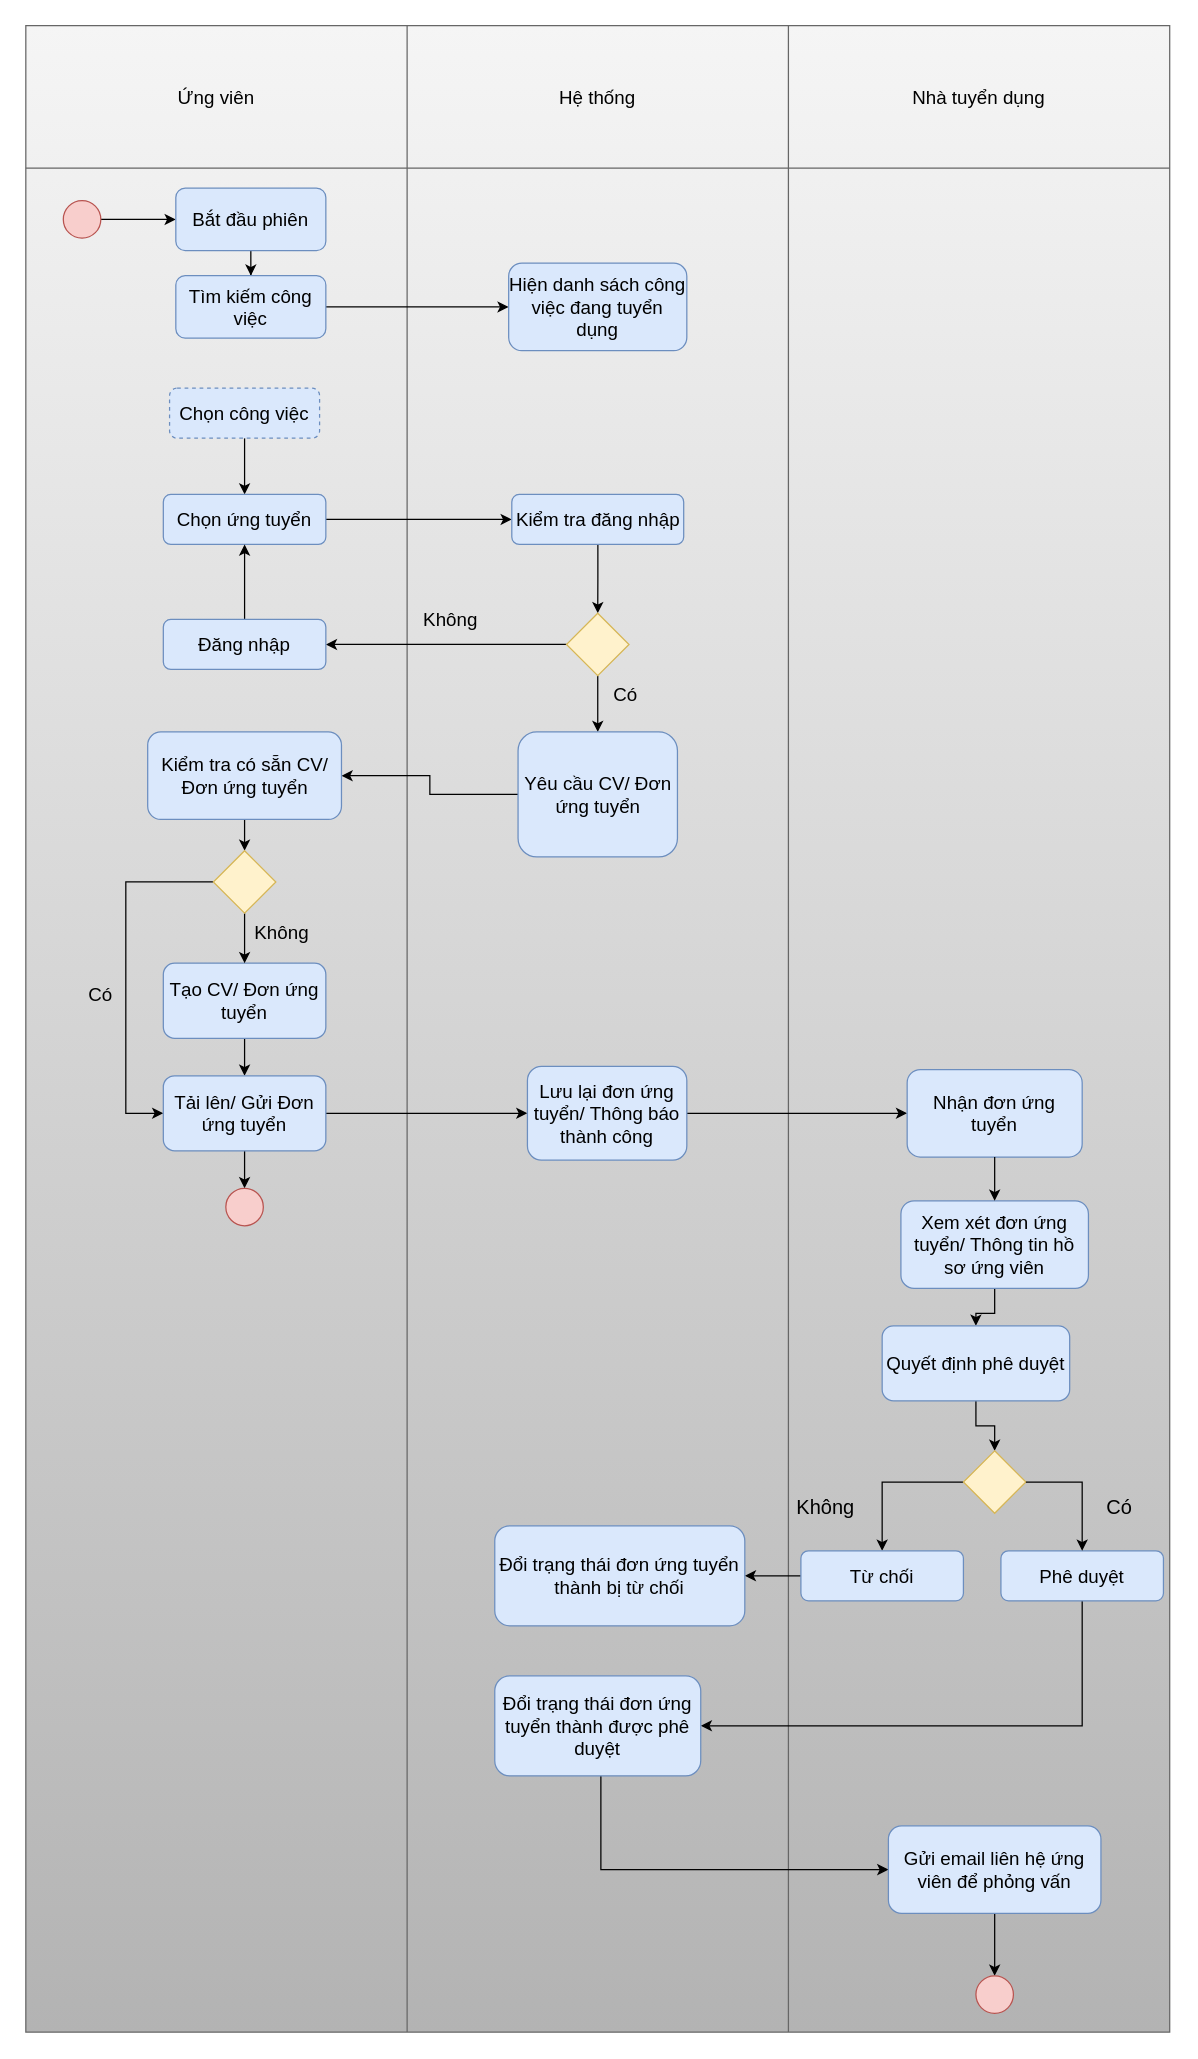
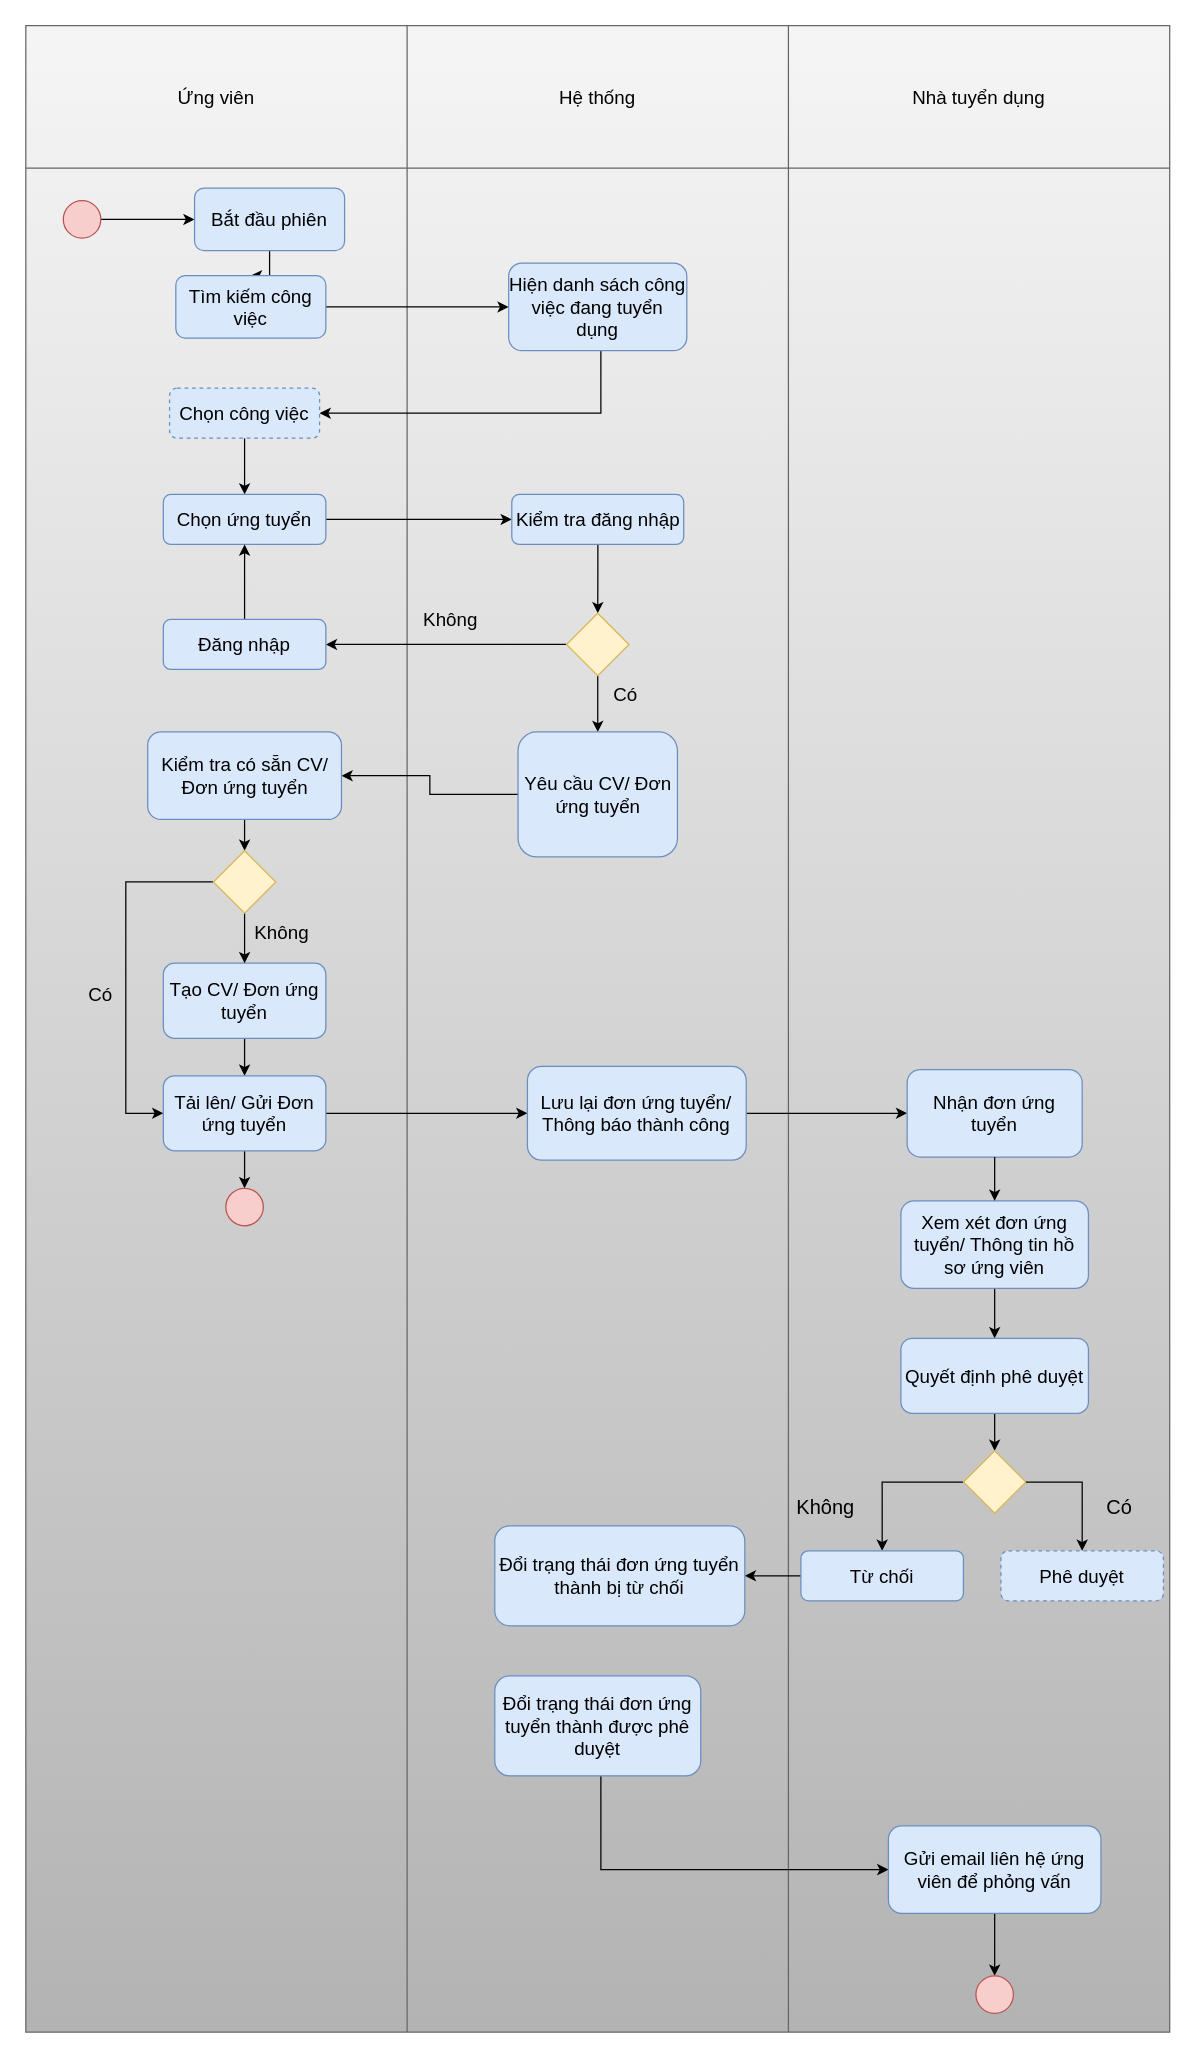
node "Bắt đầu phiên": moved (251, 219) -> (269, 219)
edge "Hiện danh sách công việc đang tuyển dụng" -> "Chọn công việc": added
node "Lưu lại đơn ứng tuyển/ Thông báo thành công": size 159x94 -> 219x94
node "Quyết định phê duyệt": moved (976, 1363) -> (994, 1376)
node "Phê duyệt": style solid -> dashed
edge "Phê duyệt" -> "Đổi trạng thái đơn ứng tuyển thành được phê duyệt": removed
